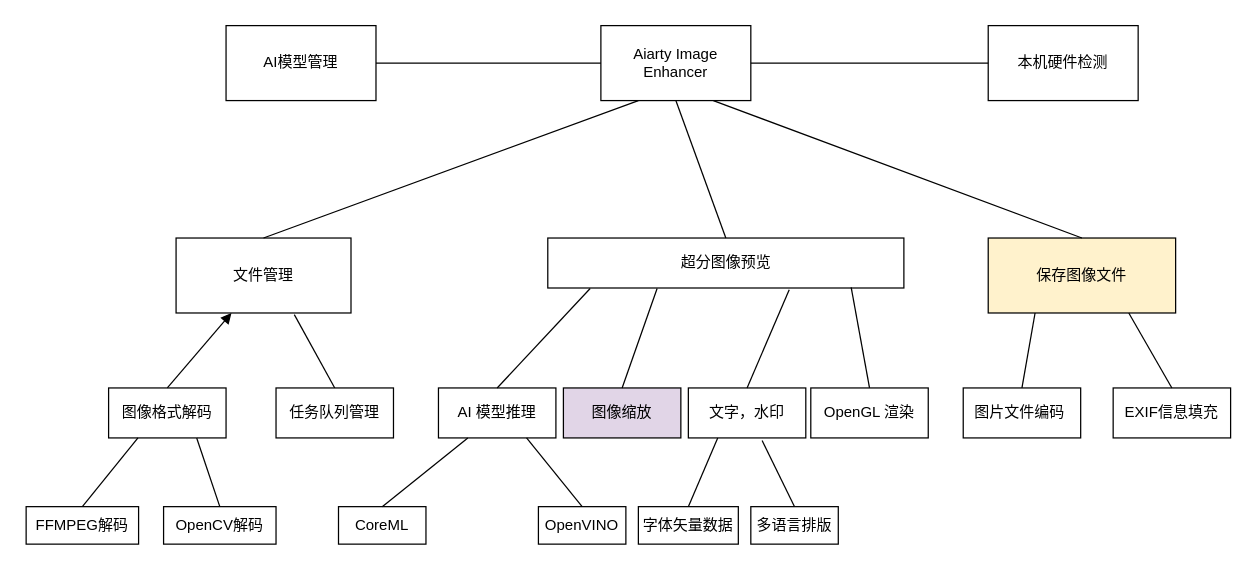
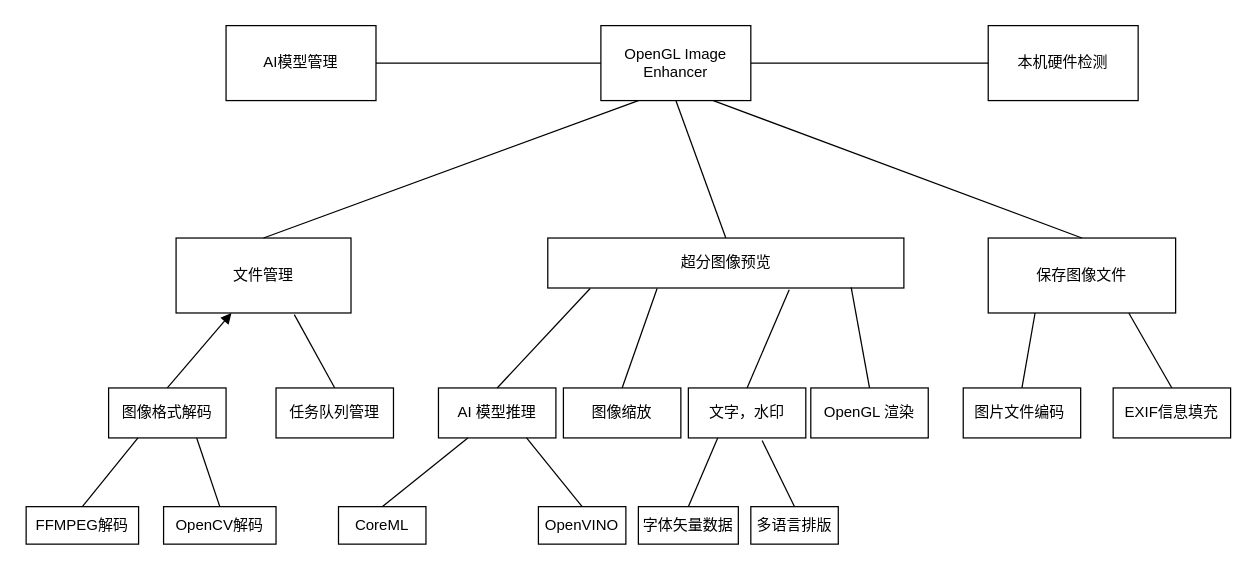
node "Aiarty Image Enhancer": label "Aiarty Image Enhancer" -> "OpenGL Image Enhancer"
node "保存图像文件": fillcolor #fff2cc -> #ffffff
node "图像缩放": fillcolor #e1d5e7 -> #ffffff
